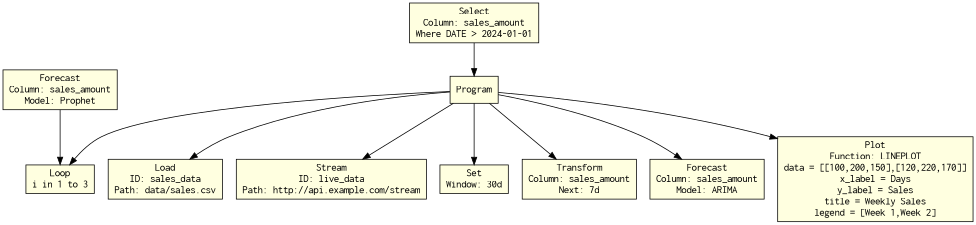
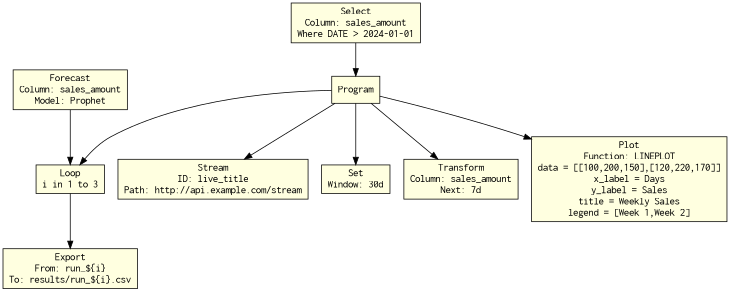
node "Load ID: sales_data Path: data/sales.csv": removed
node "Stream ID: live_data Path: http://api.example.com/stream": label "Stream ID: live_data Path: http://api.example.com/stream" -> "Stream ID: live_title Path: http://api.example.com/stream"
node "Forecast Column: sales_amount Model: ARIMA": removed
node "Export From: run_${i} To: results/run_${i}.csv": added
